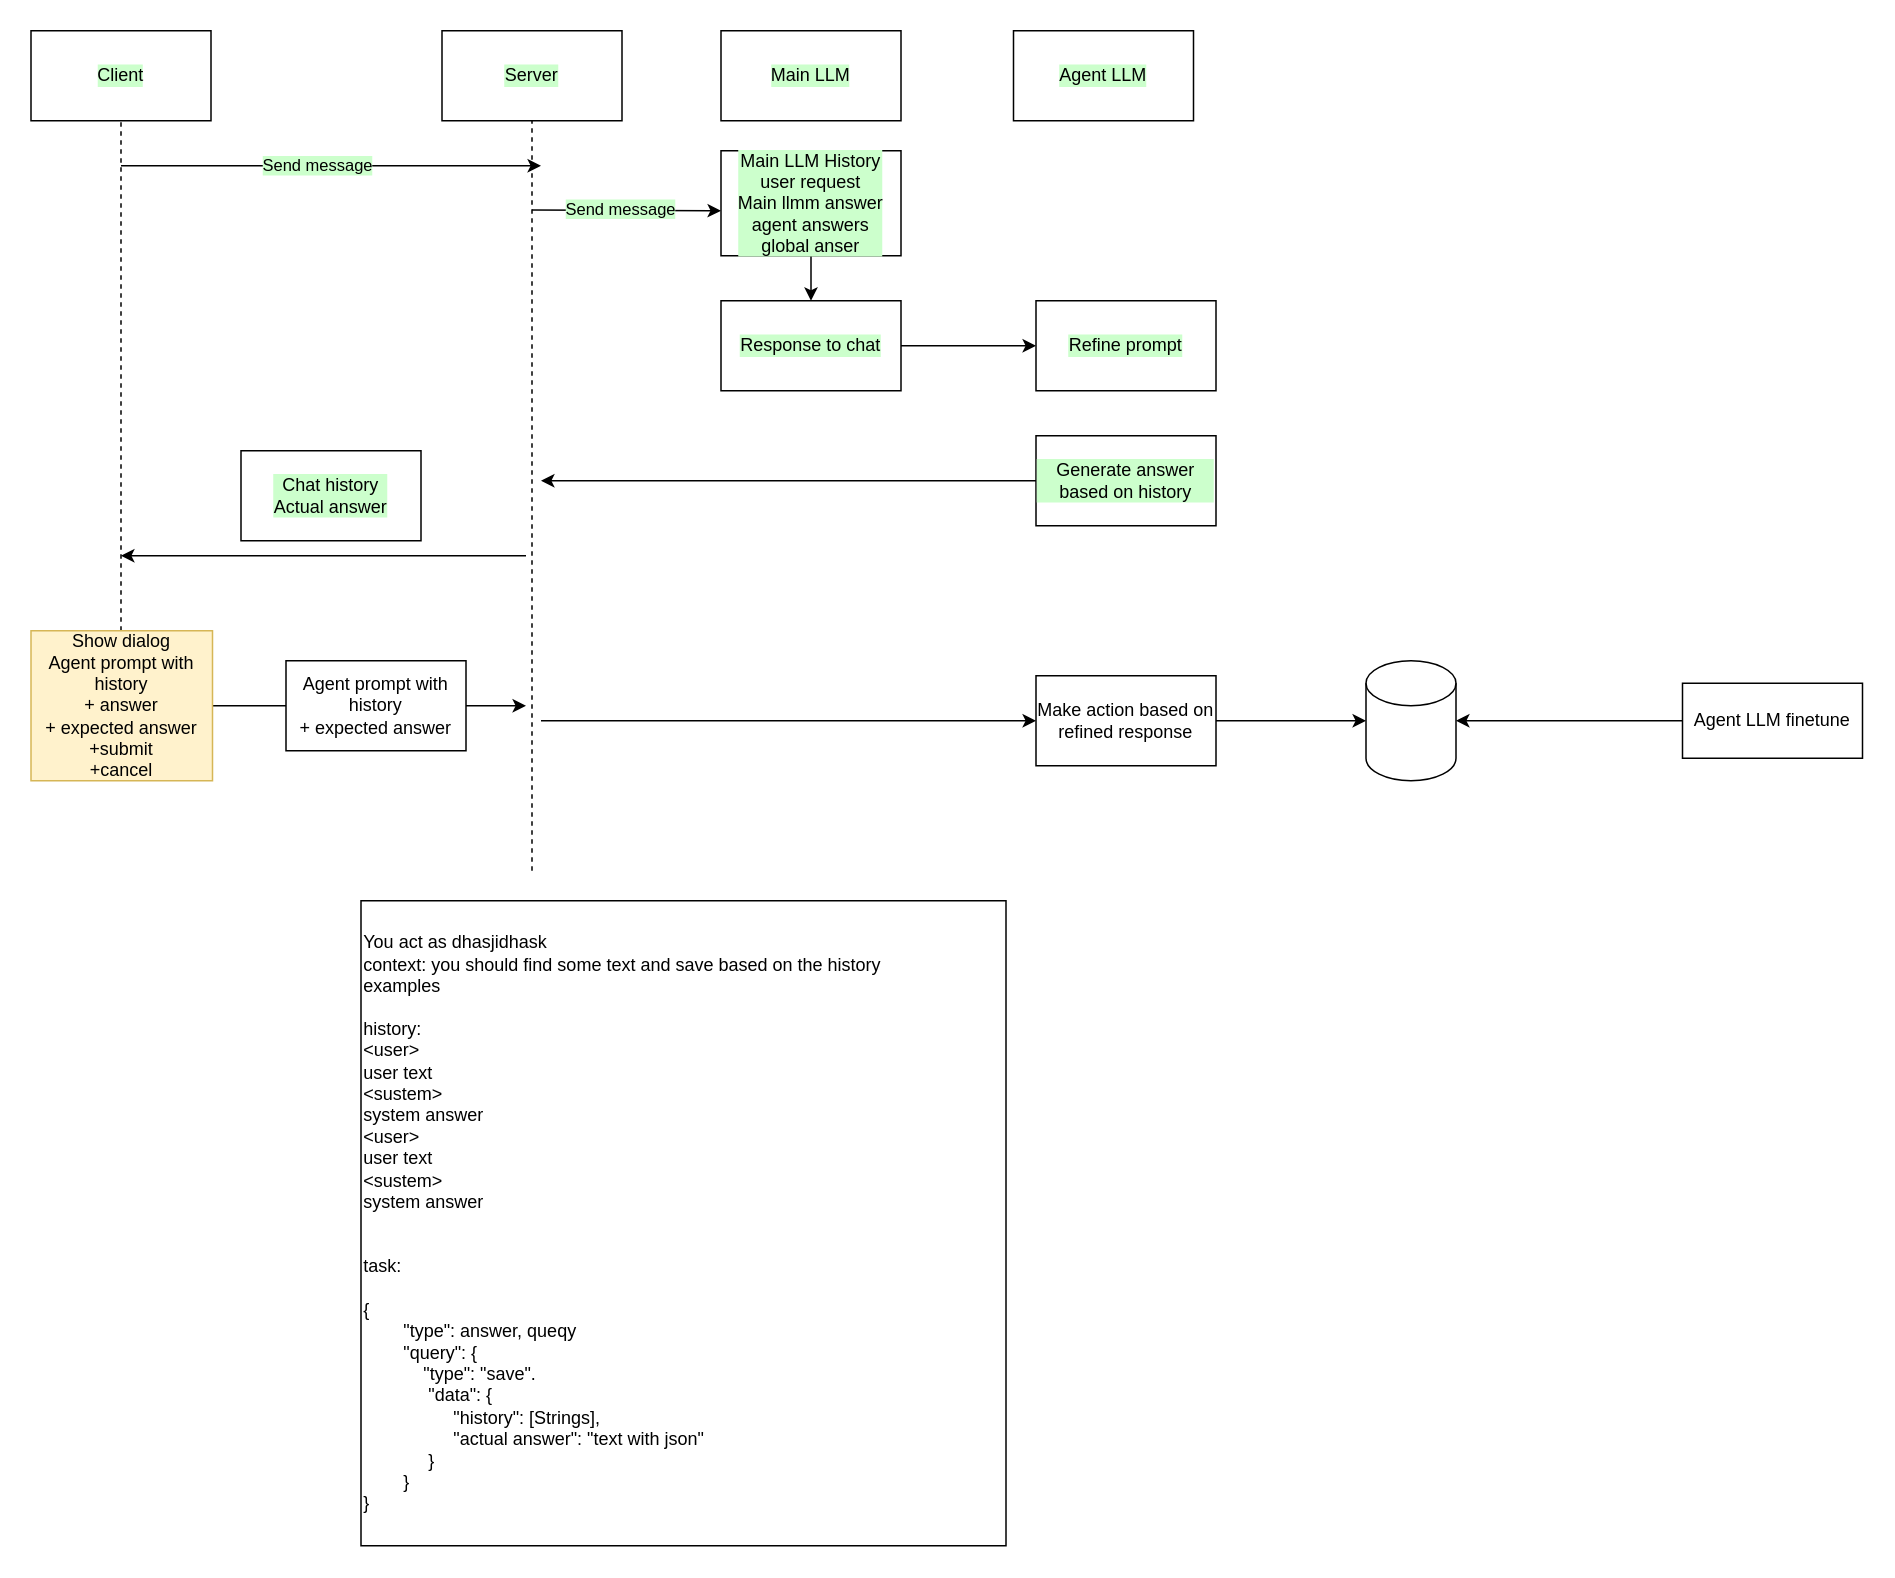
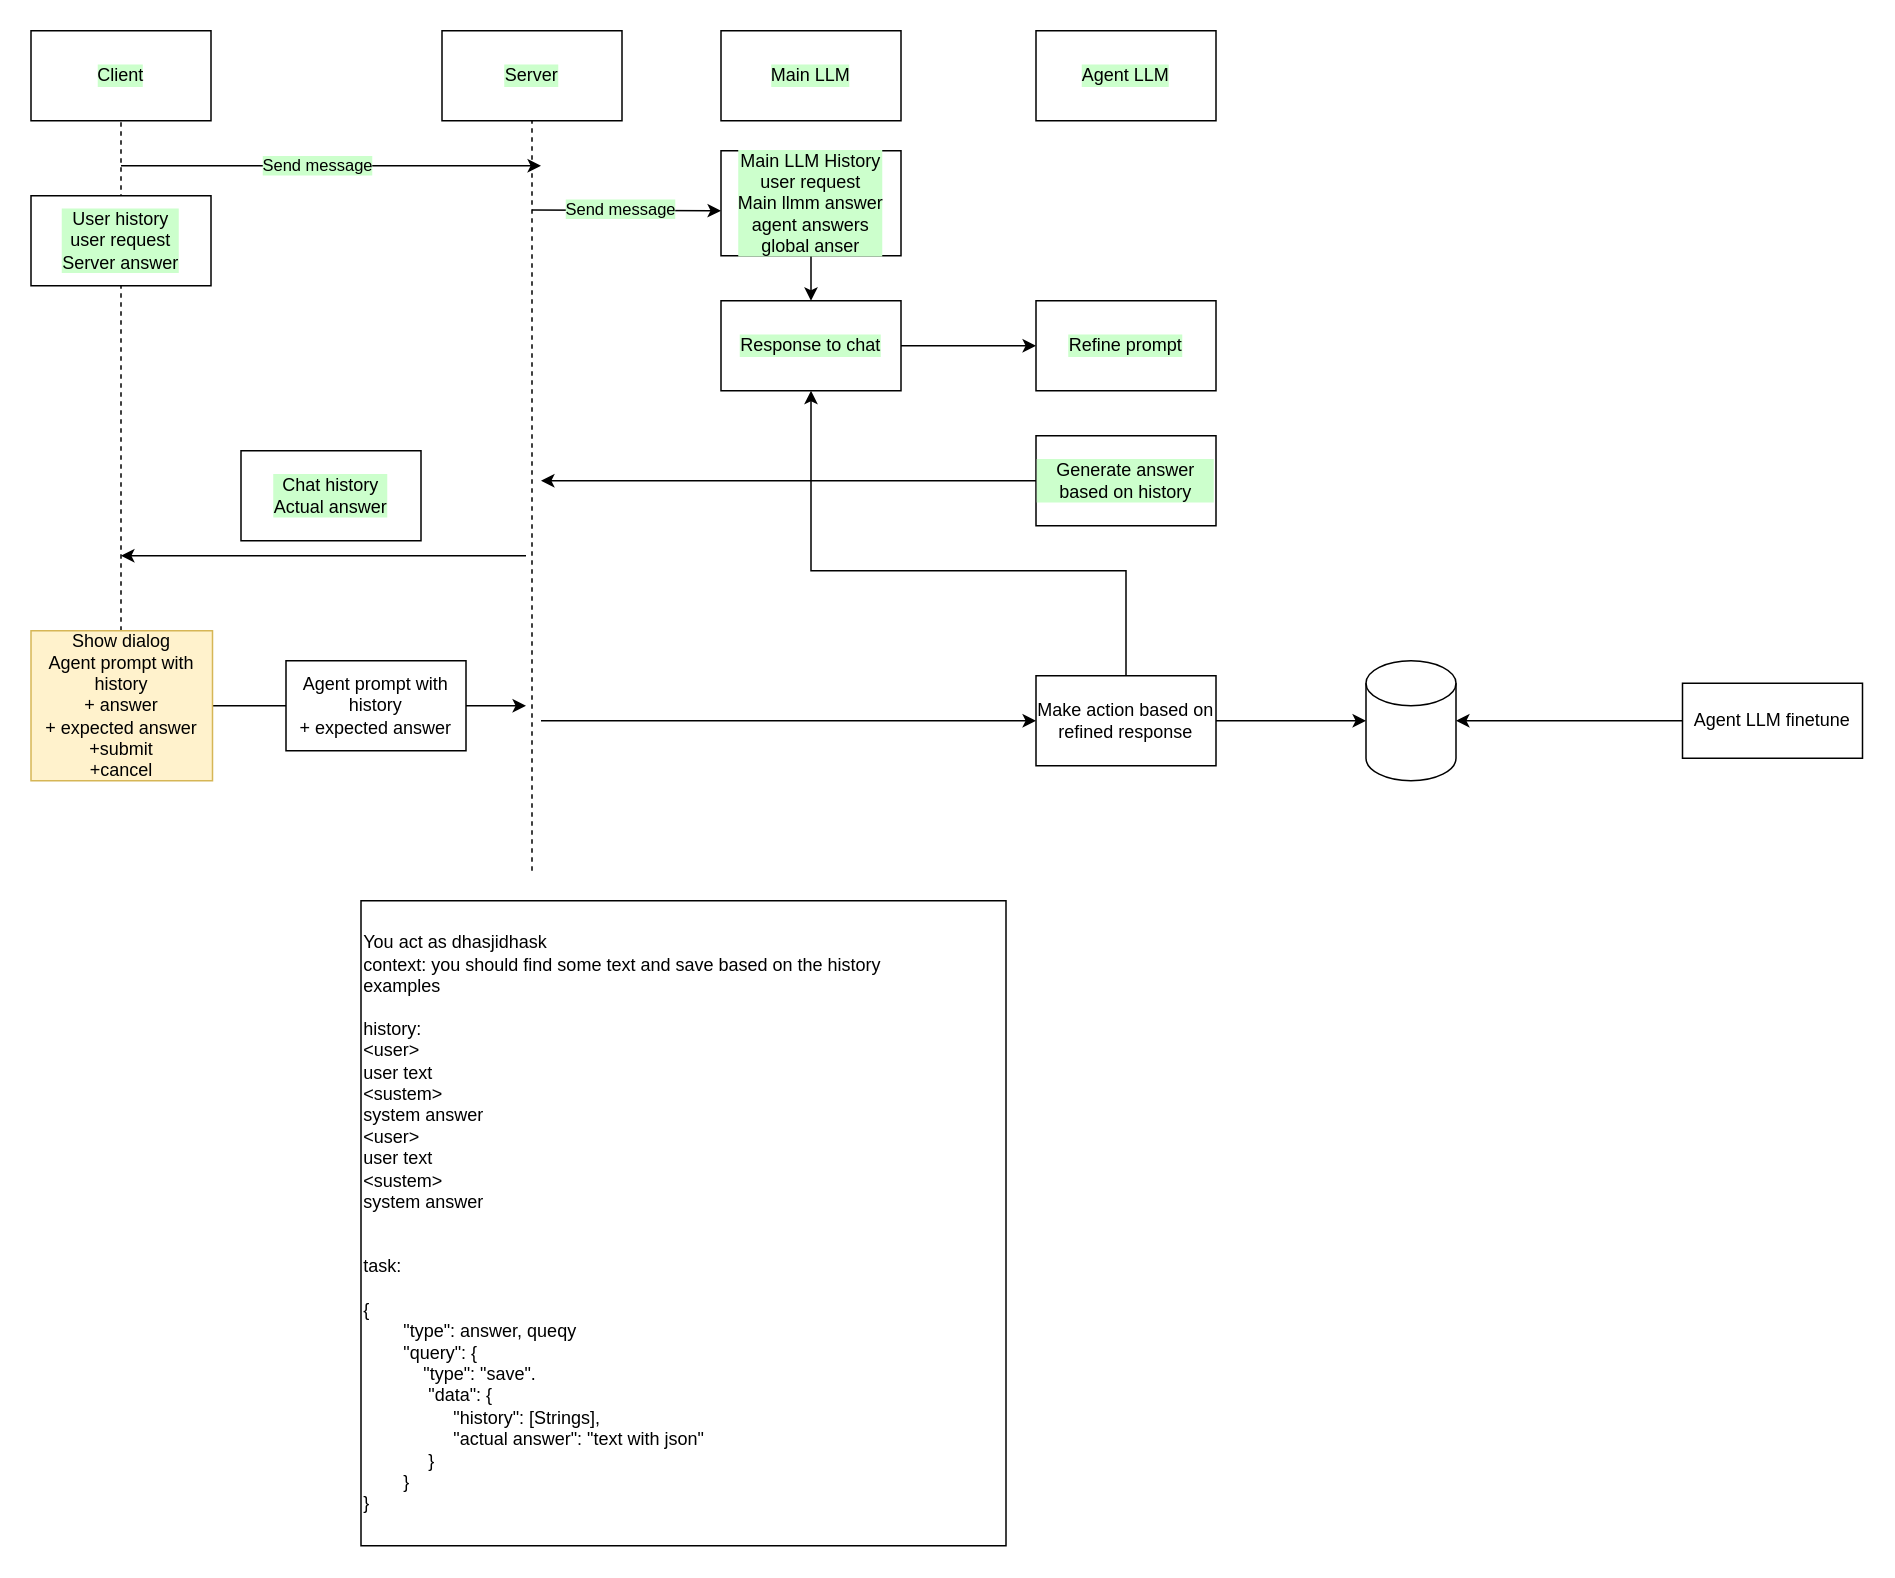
node "Agent LLM": moved (1103, 76) -> (1126, 76)
node "User history user request Server answer": added
edge "Make action based on refined response" -> "Response to chat": added
